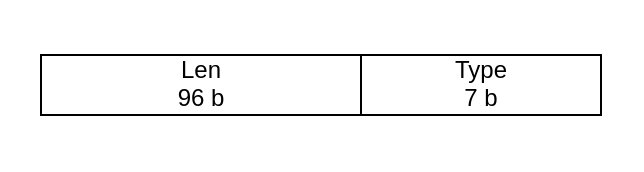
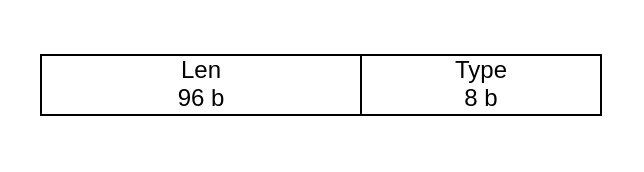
node "7 b": label "7 b" -> "8 b"
